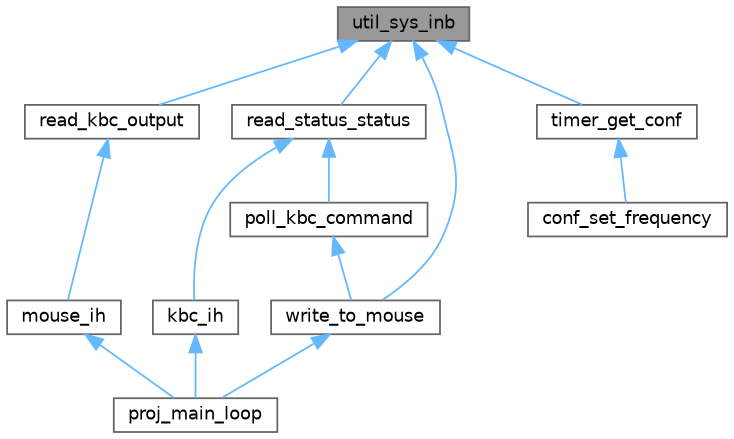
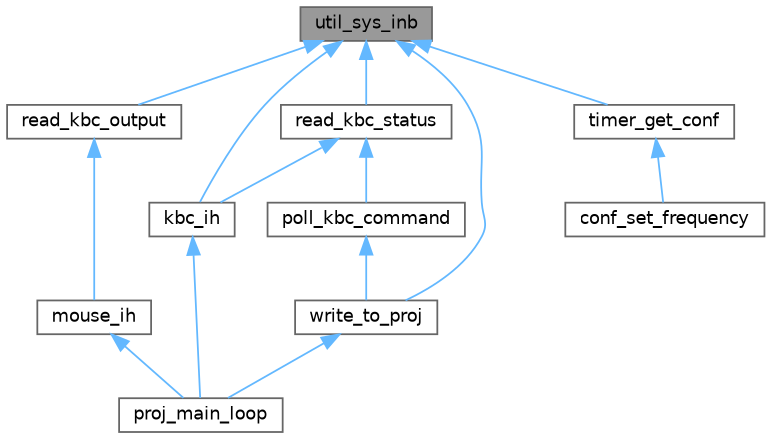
edge "kbc_ih" -> "util_sys_inb": added
node "read_status_status": label "read_status_status" -> "read_kbc_status"
node "write_to_mouse": label "write_to_mouse" -> "write_to_proj"
